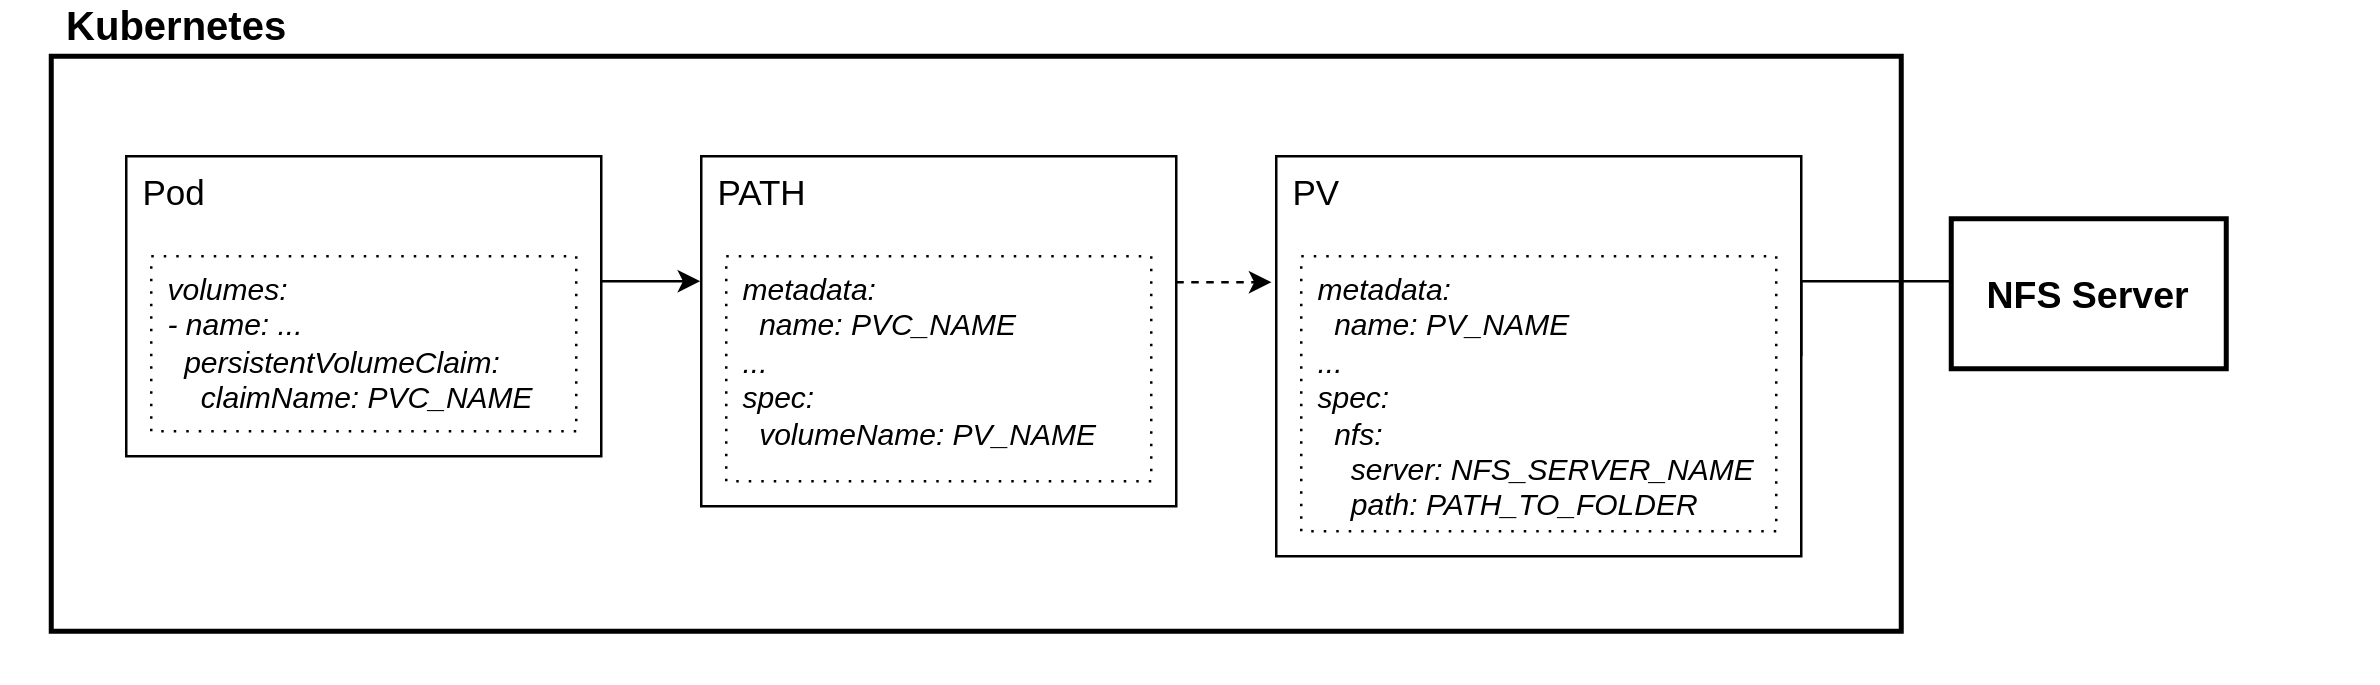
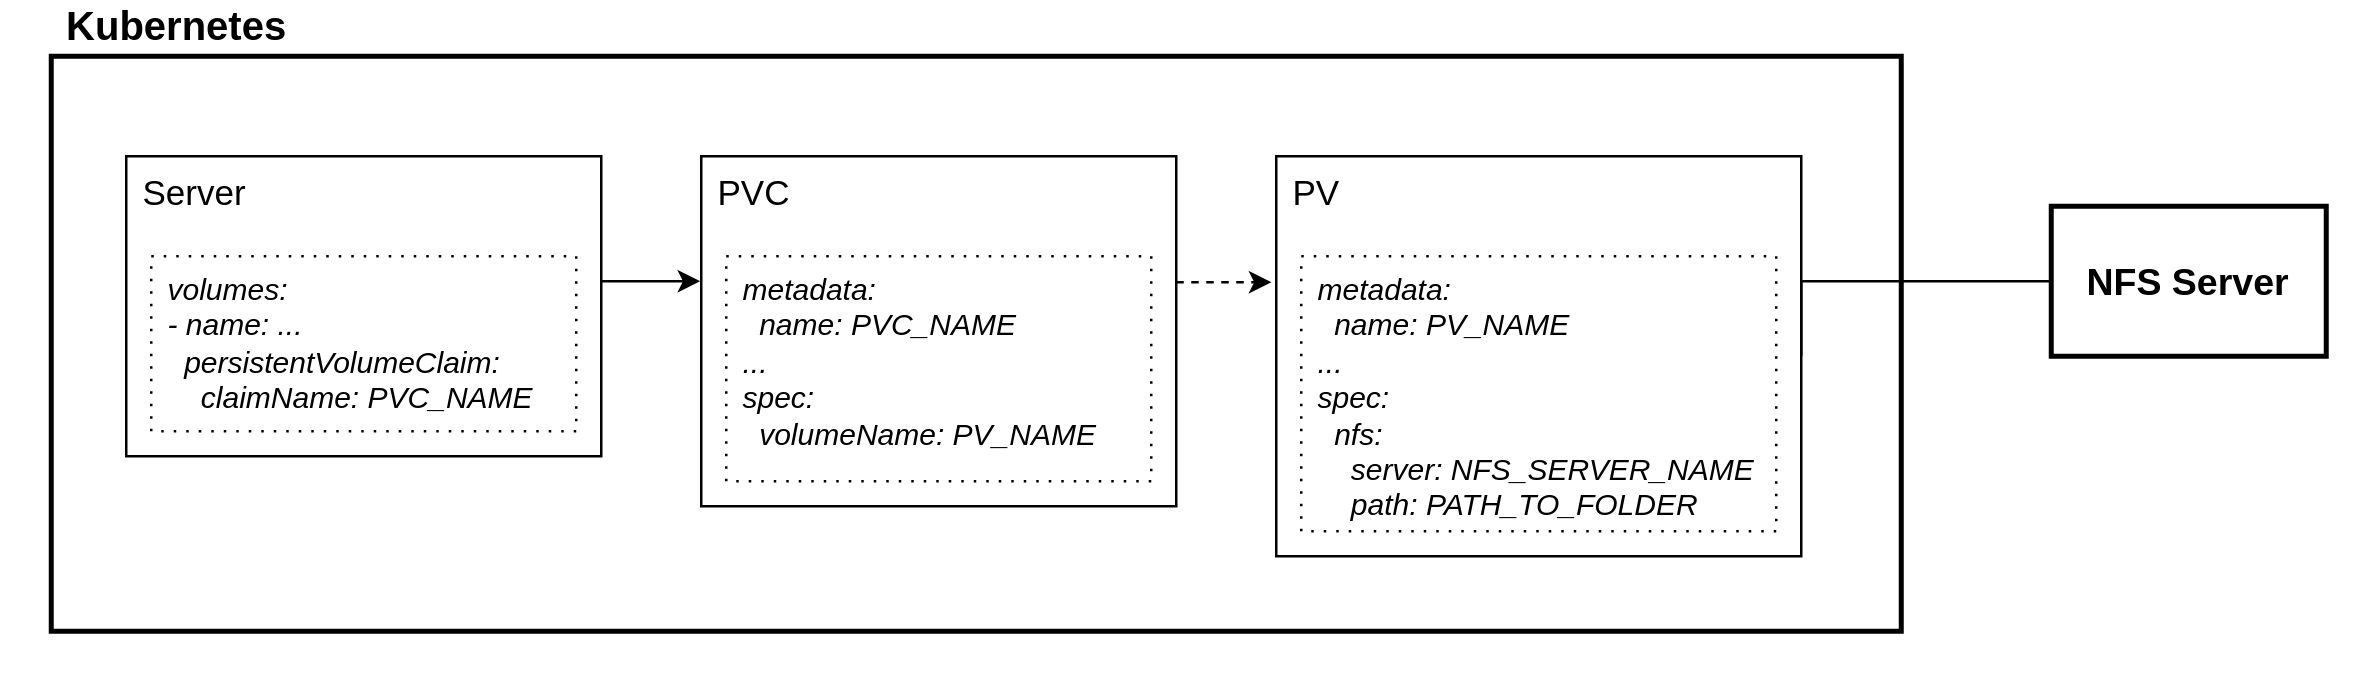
node "Pod": label "Pod" -> "Server"
node "PATH": label "PATH" -> "PVC"
node "NFS Server": moved (2089, 294) -> (2189, 281)
